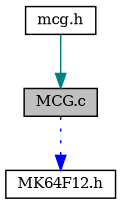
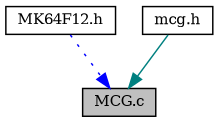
edge "MCG.c" -> "MK64F12.h": reversed
